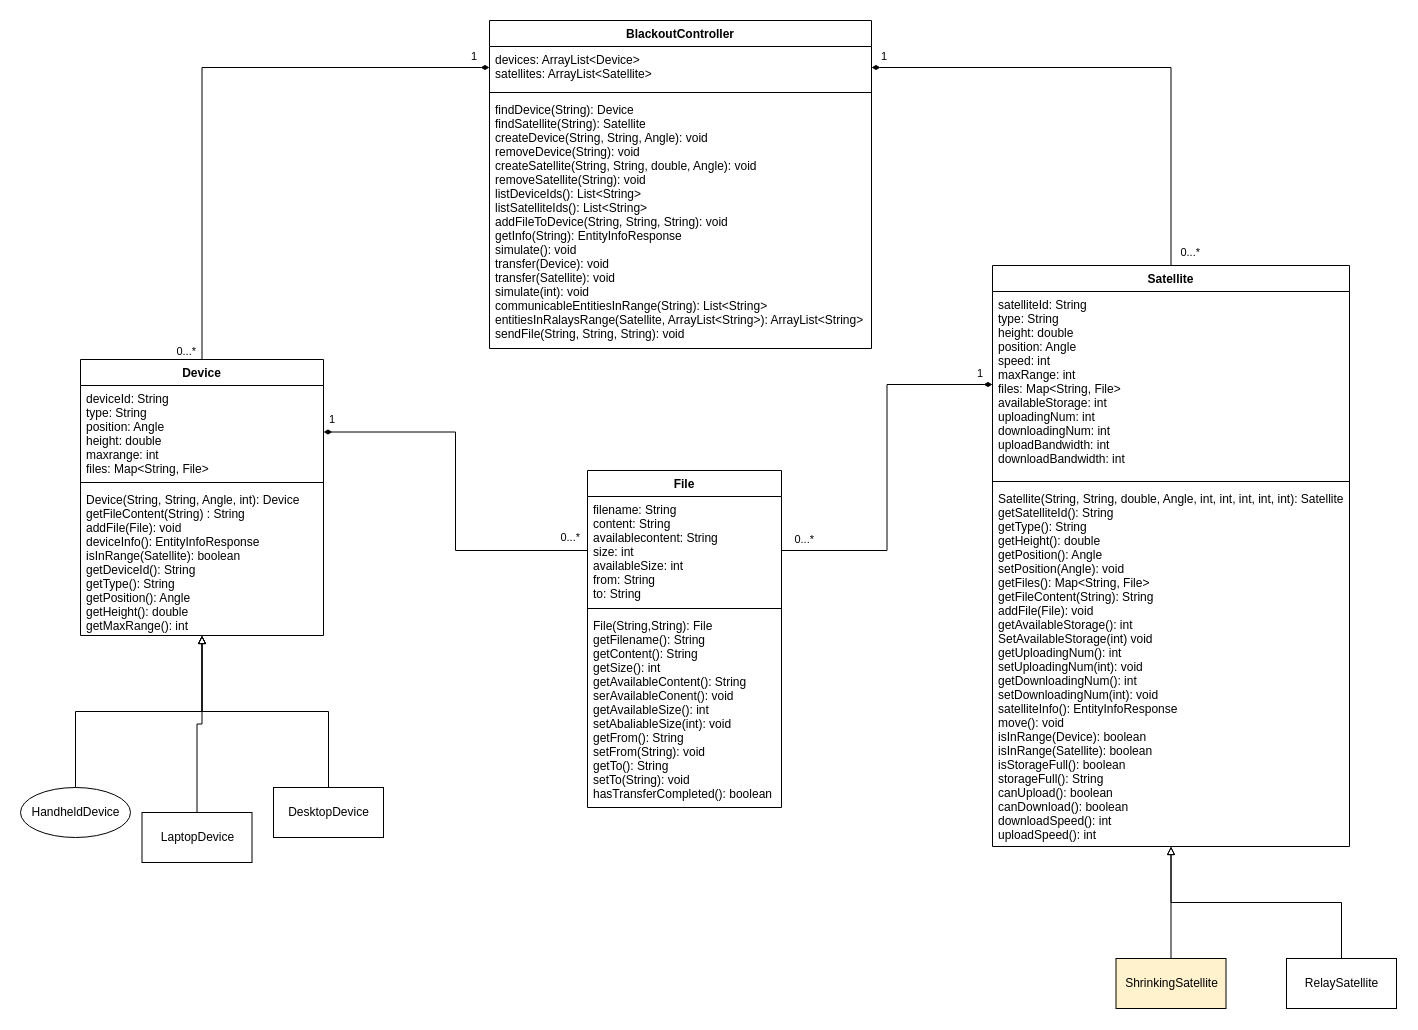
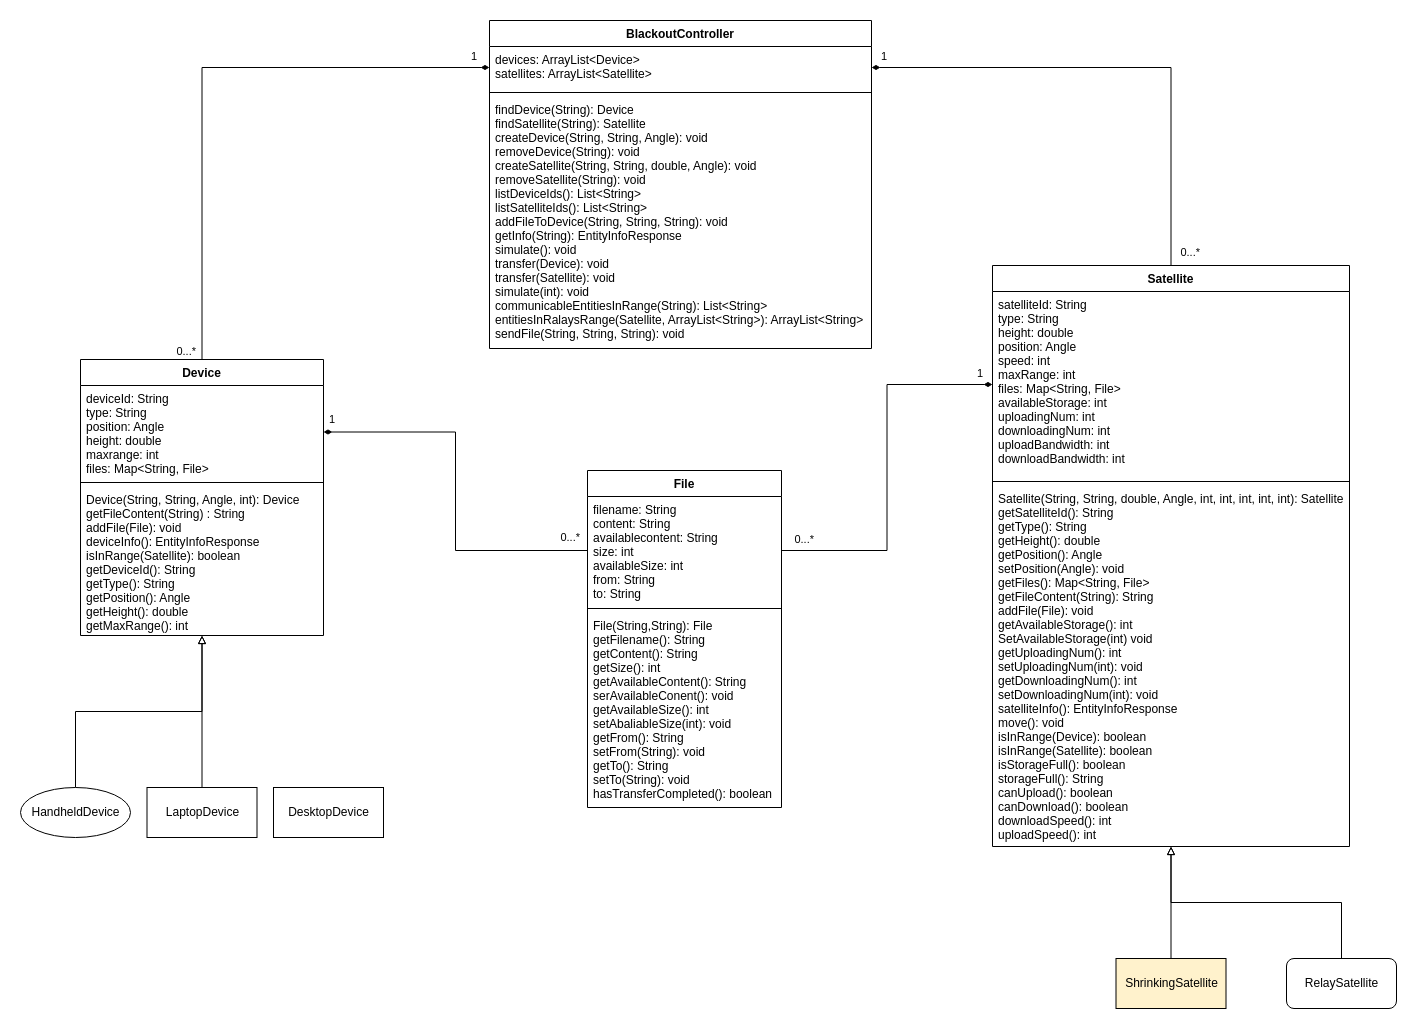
edge "DesktopDevice" -> "Device": removed
node "LaptopDevice": moved (197, 838) -> (202, 813)
node "RelaySatellite": shape rectangle -> rounded rectangle
